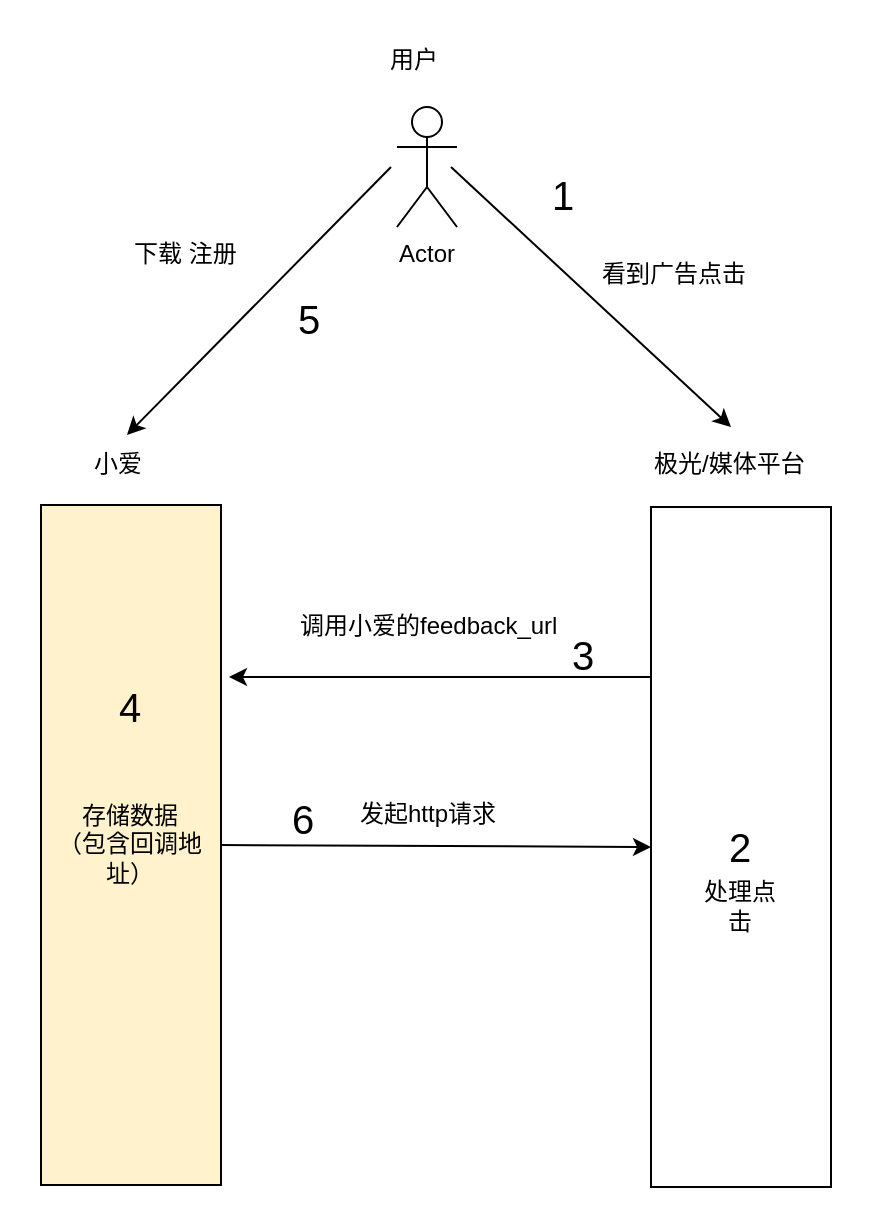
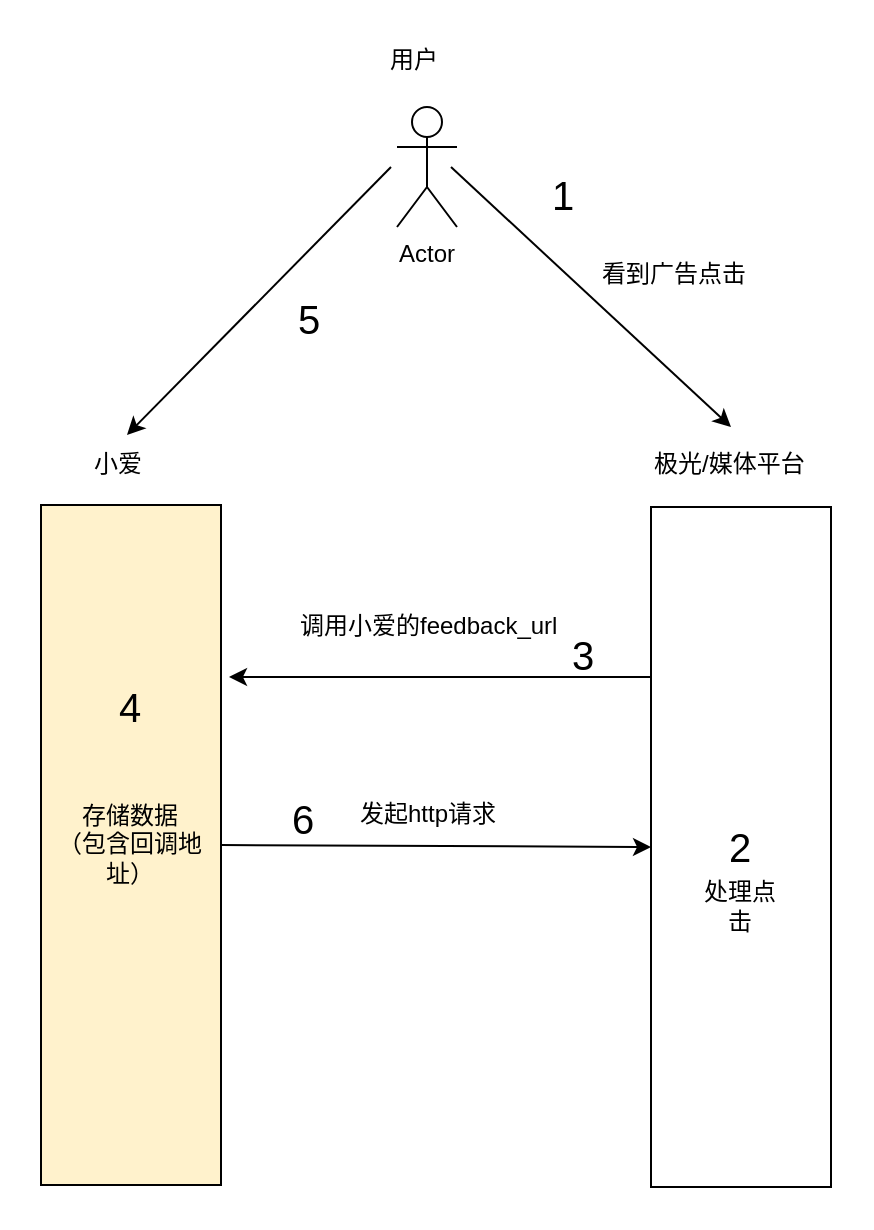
node "下载 注册": removed
